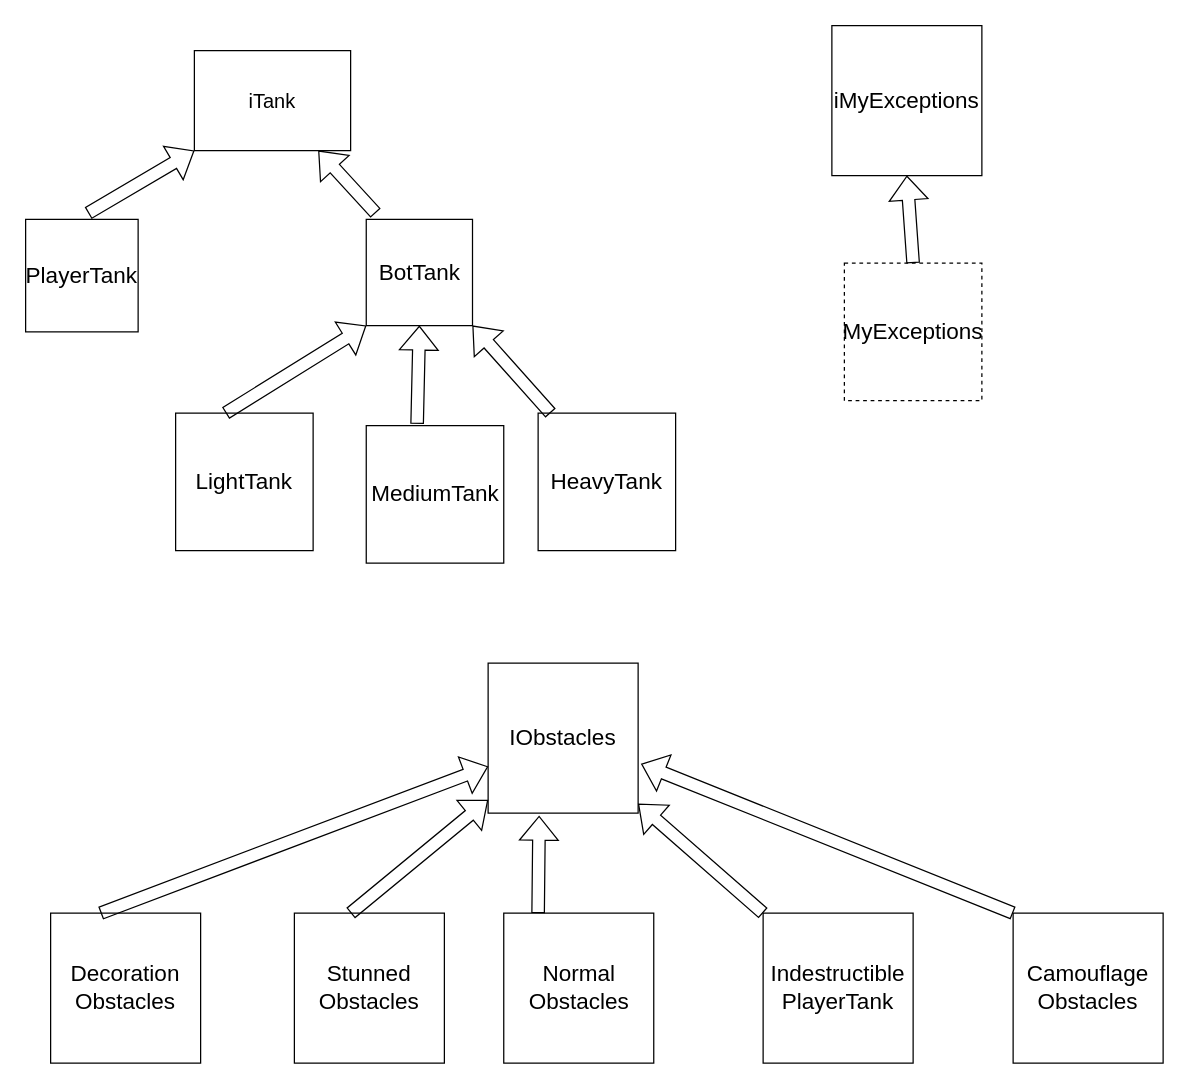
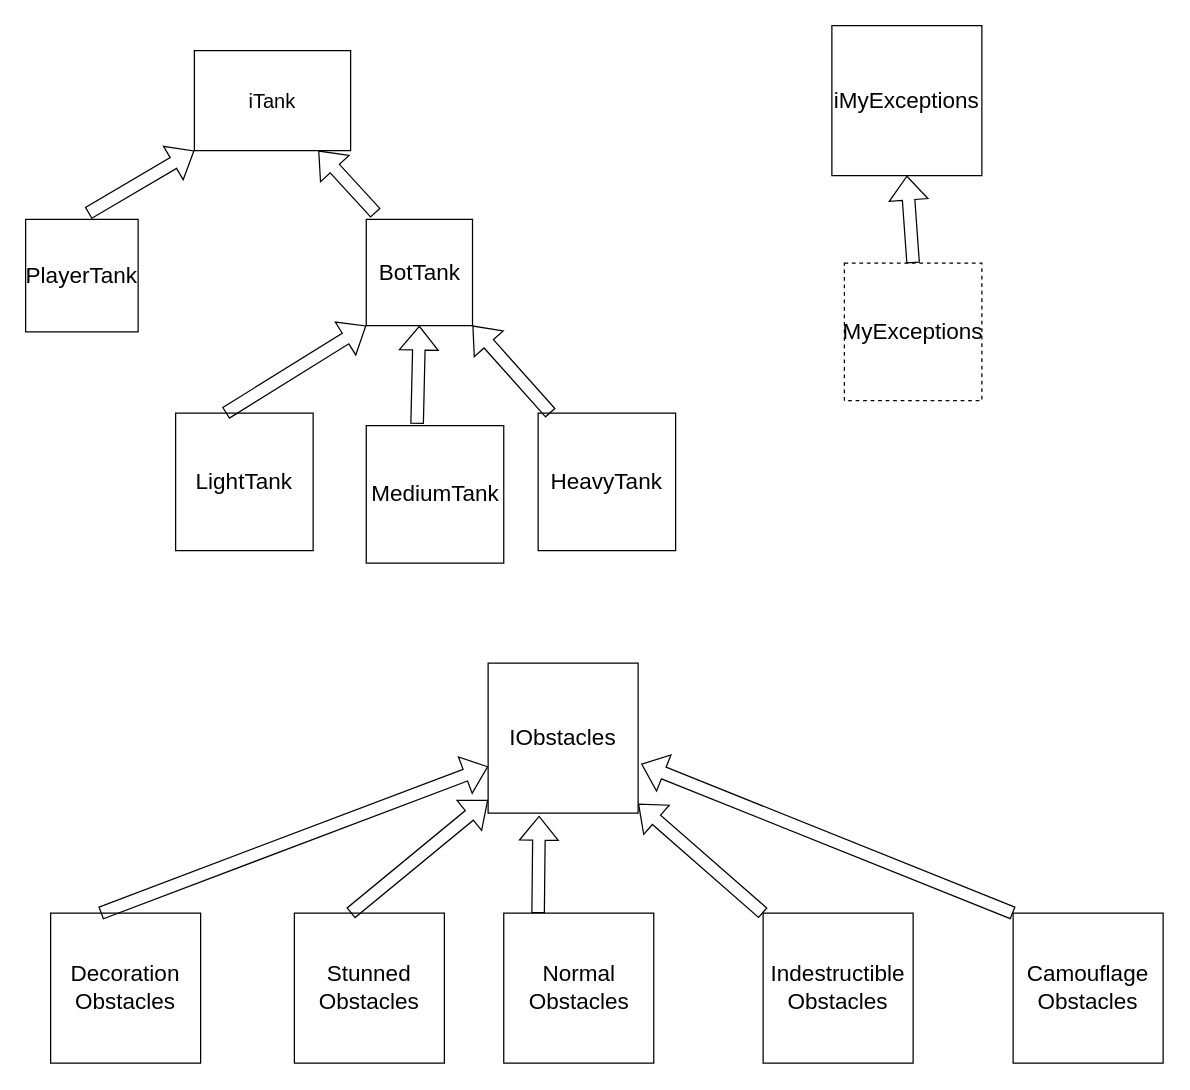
node "Indestructible PlayerTank": label "Indestructible PlayerTank" -> "Indestructible Obstacles"
